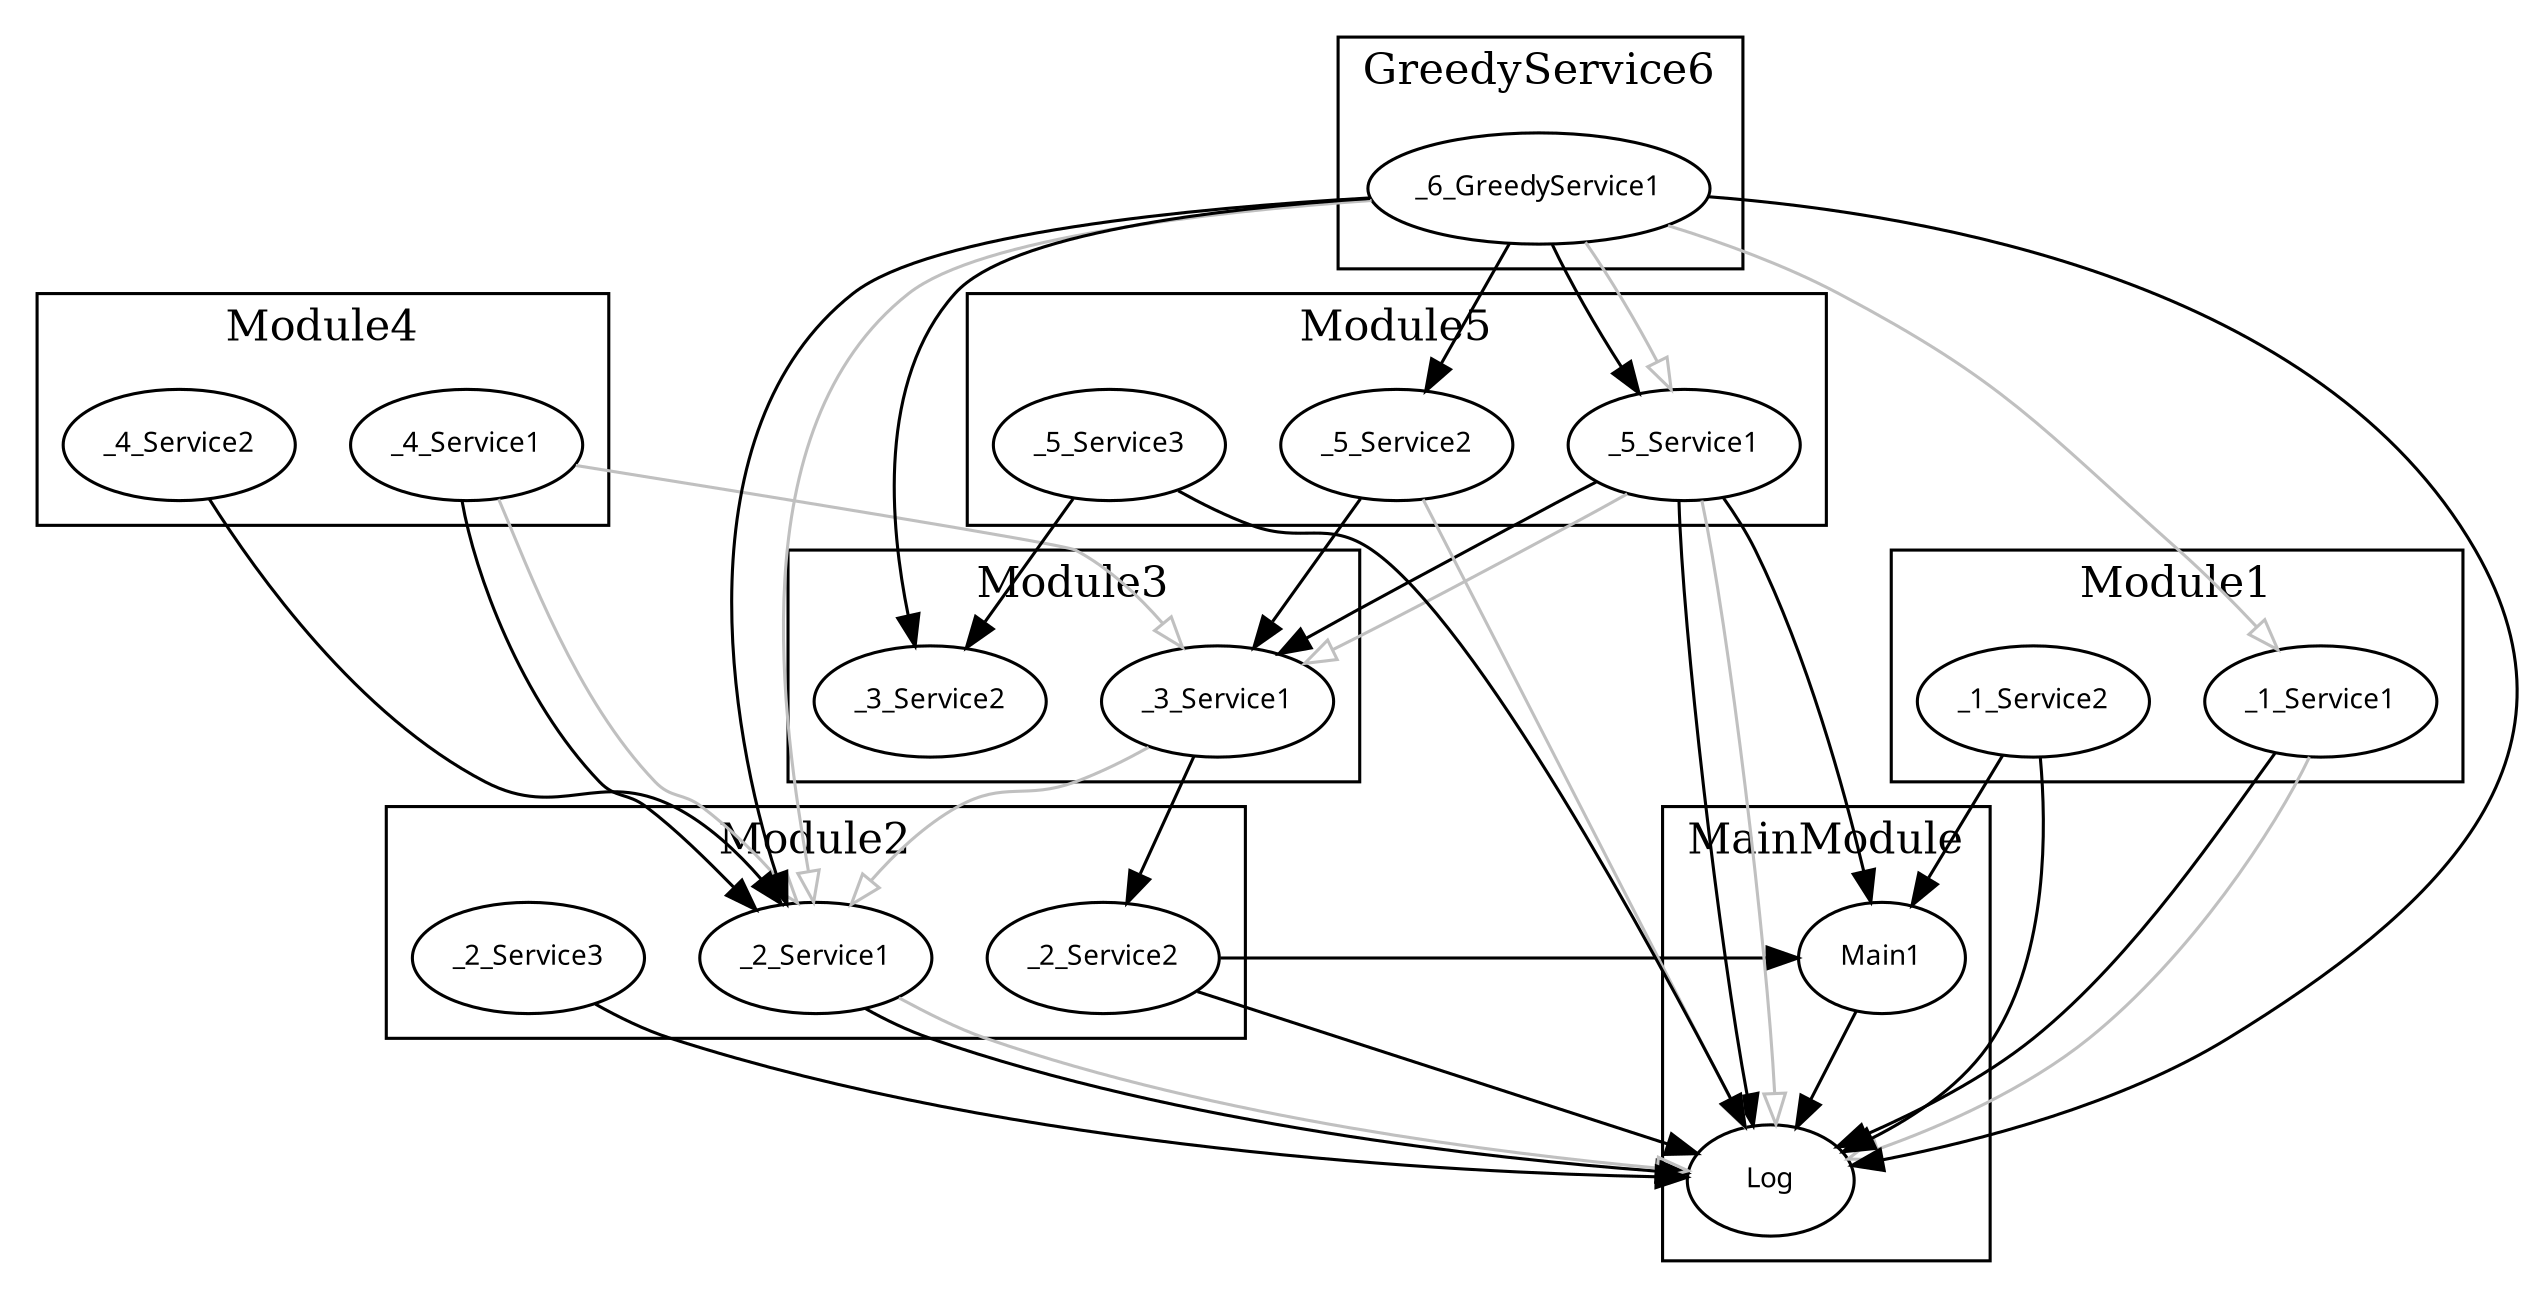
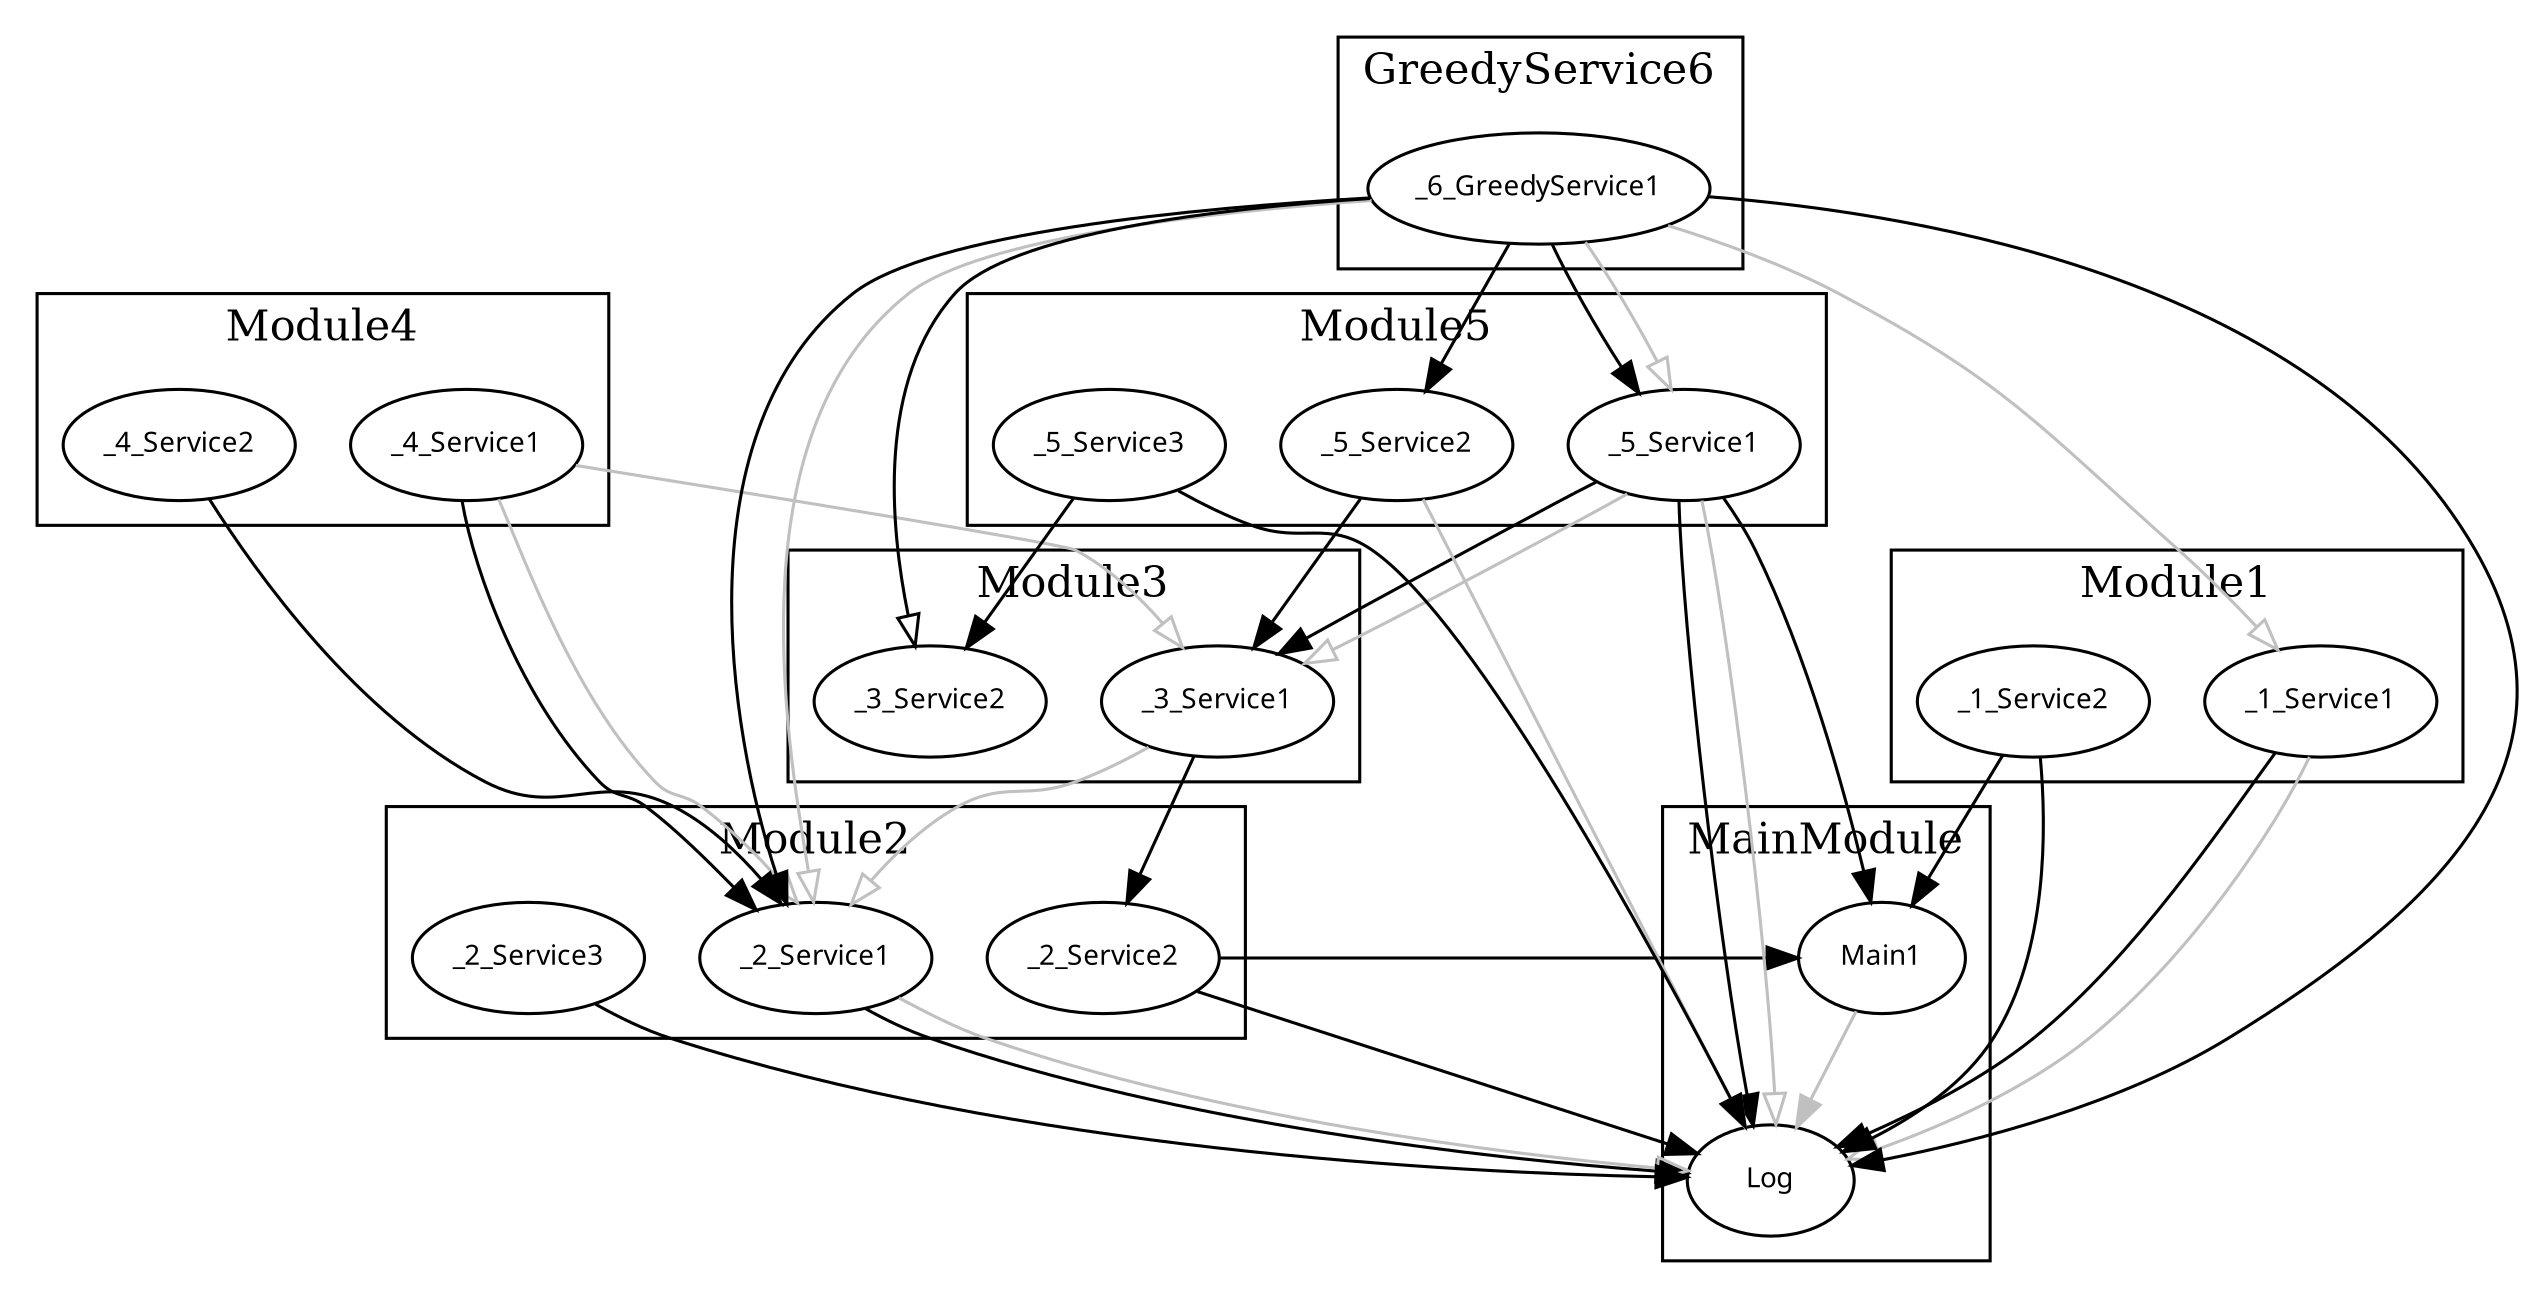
edge "_6_GreedyService1" -> "_3_Service2": arrowhead normal -> empty
edge "Main1" -> "Log": color black -> gray
